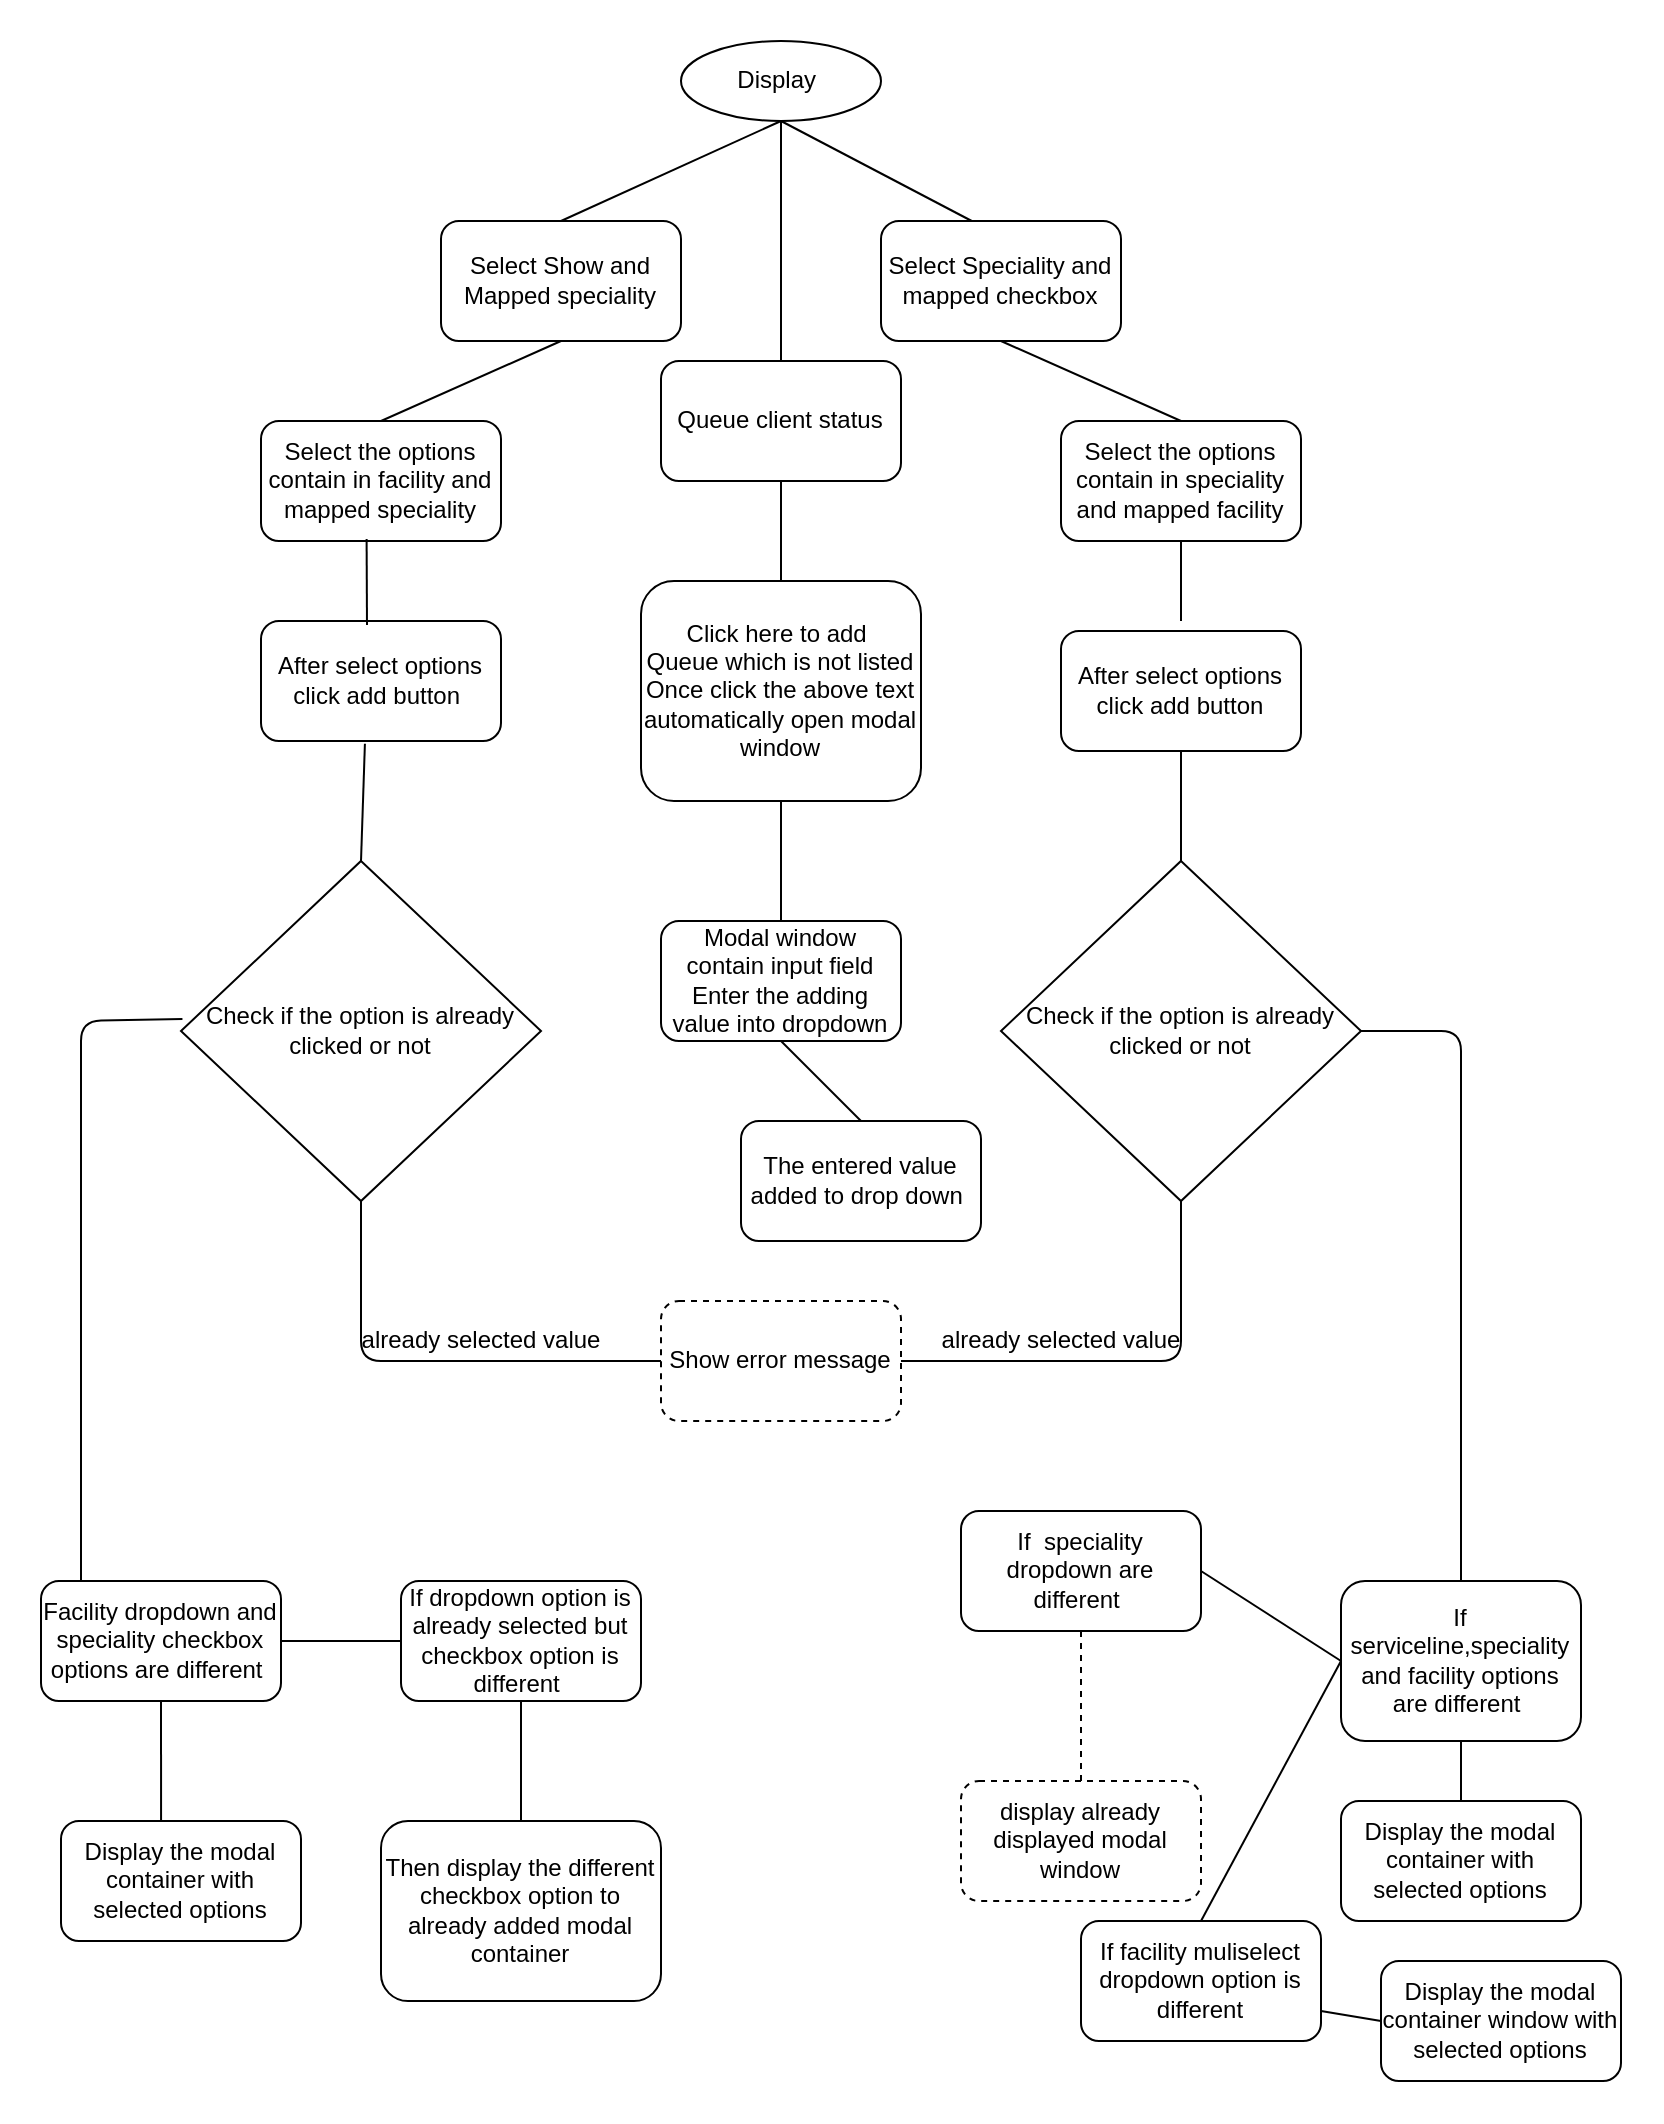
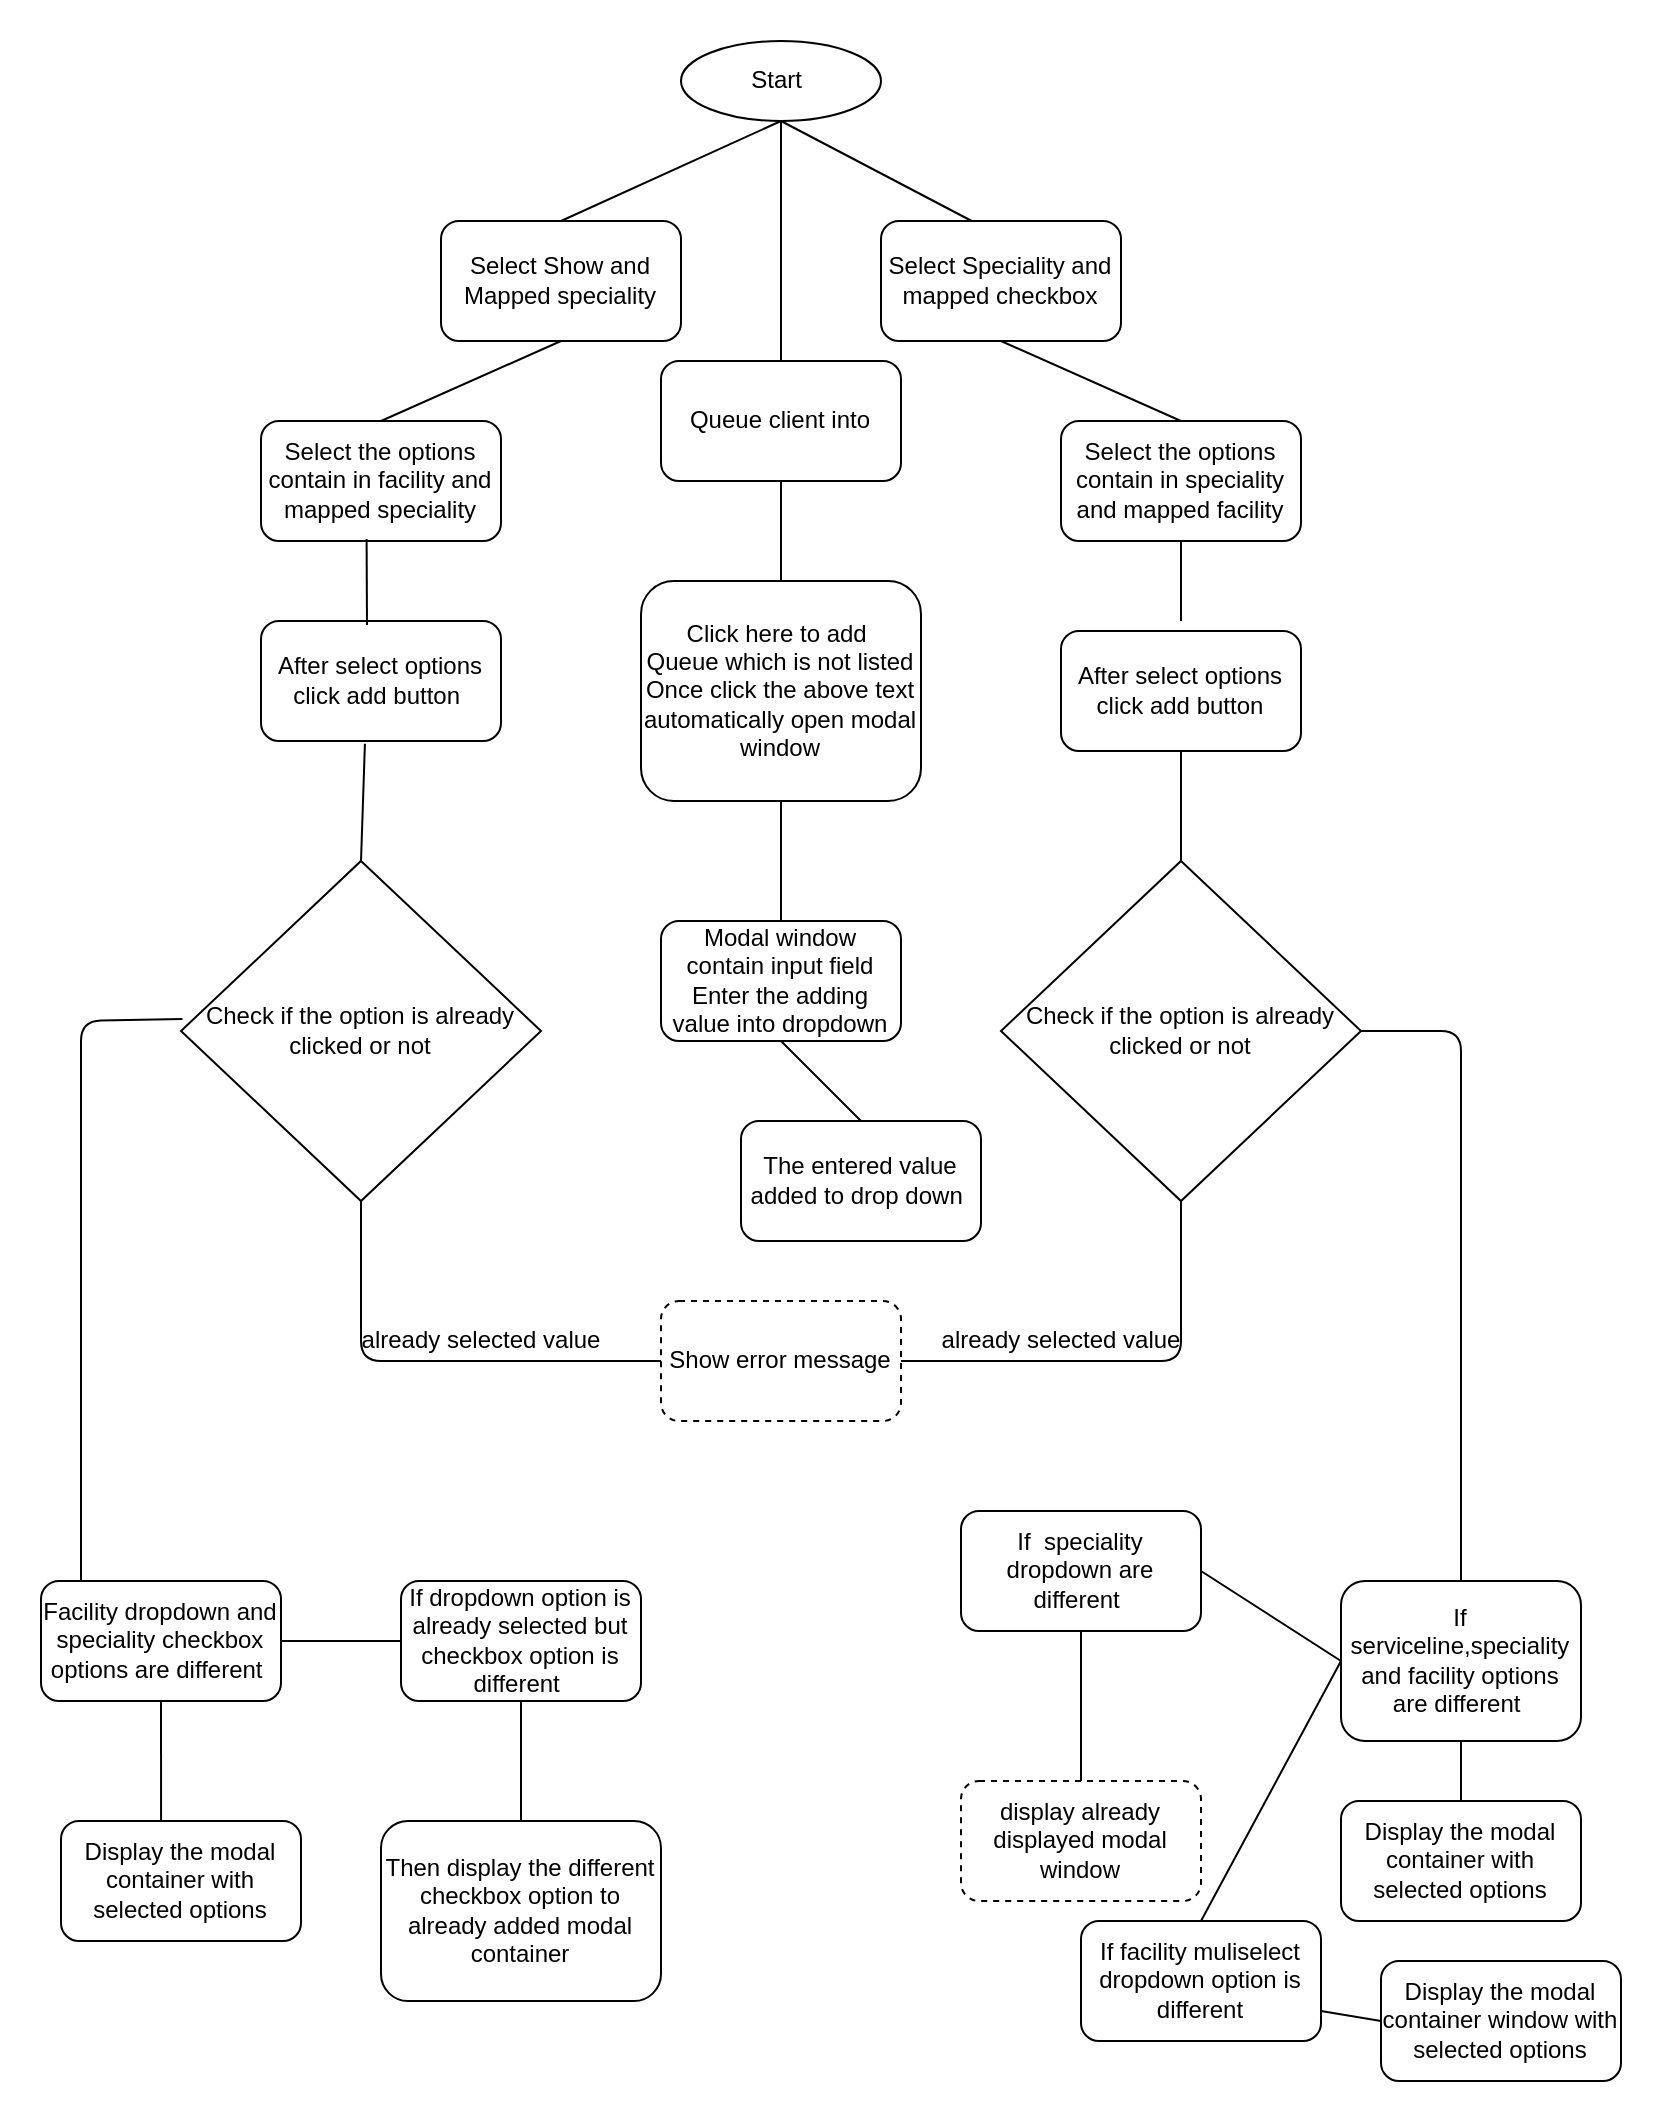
node "Display": label "Display" -> "Start"
node "Queue client status": label "Queue client status" -> "Queue client into"
edge "If speciality dropdown are different" -- "display already displayed modal window": style dashed -> solid
